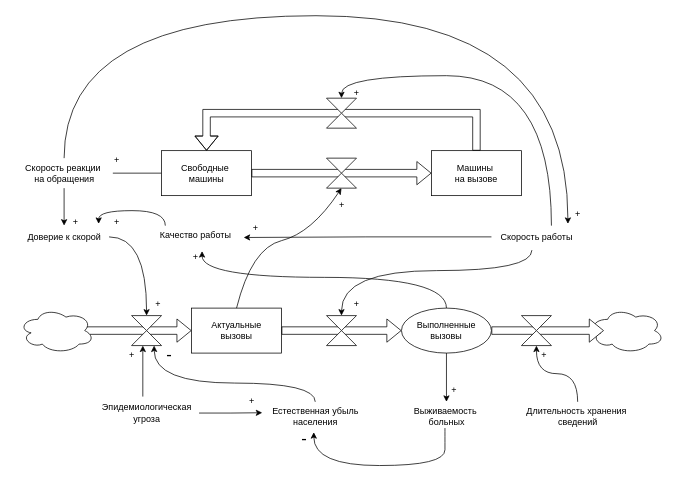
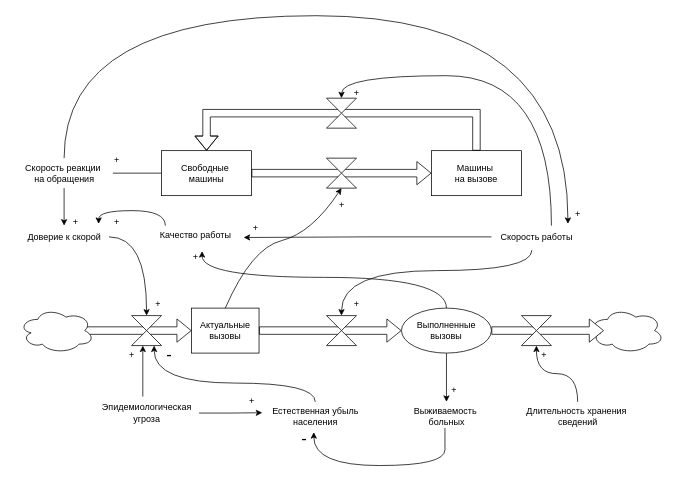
node "Актуальные вызовы": size 90x45 -> 68x45
